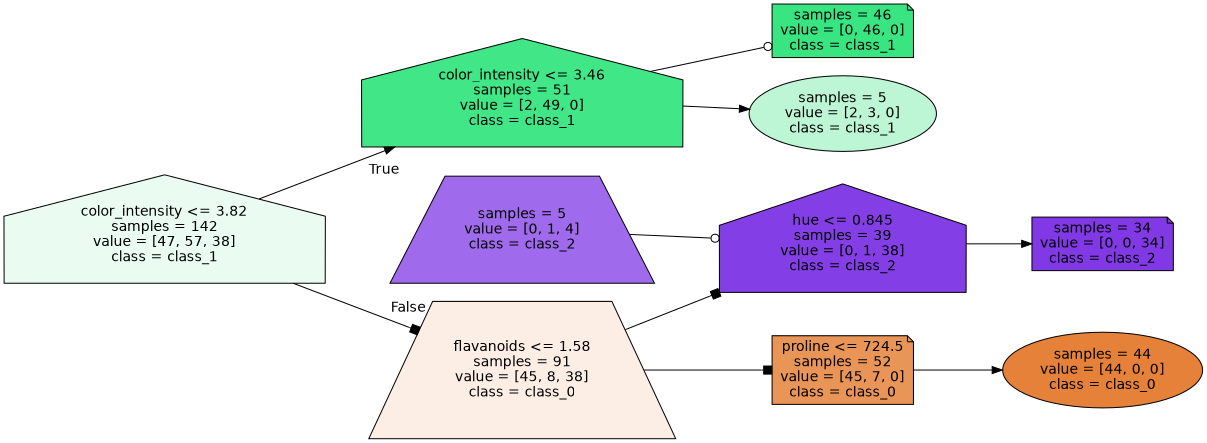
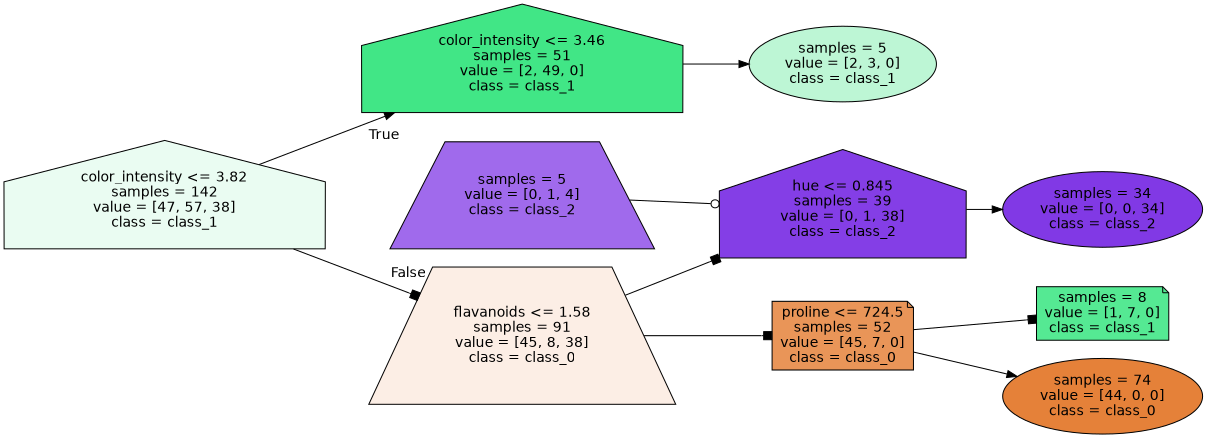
node "samples = 46 value = [0, 46, 0] class = class_1": removed
node "samples = 34 value = [0, 0, 34] class = class_2": shape note -> ellipse
node "samples = 8 value = [1, 7, 0] class = class_1": added
node "samples = 44 value = [44, 0, 0] class = class_0": label "samples = 44 value = [44, 0, 0] class = class_0" -> "samples = 74 value = [44, 0, 0] class = class_0"
